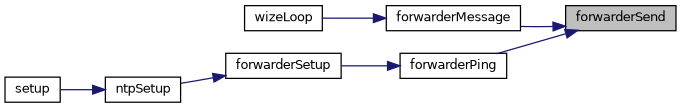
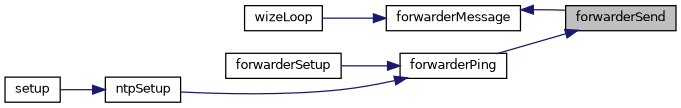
edge "forwarderMessage" -> "forwarderSend": reversed
edge "ntpSetup" -> "forwarderSetup": now "ntpSetup" -> "forwarderPing"
